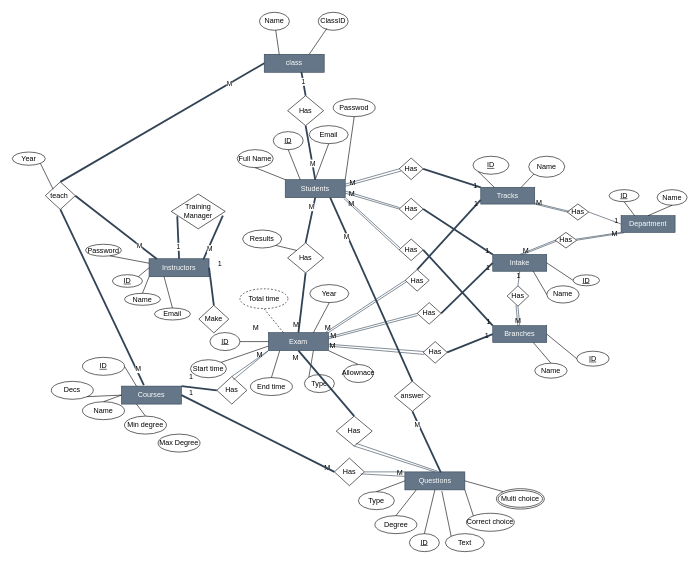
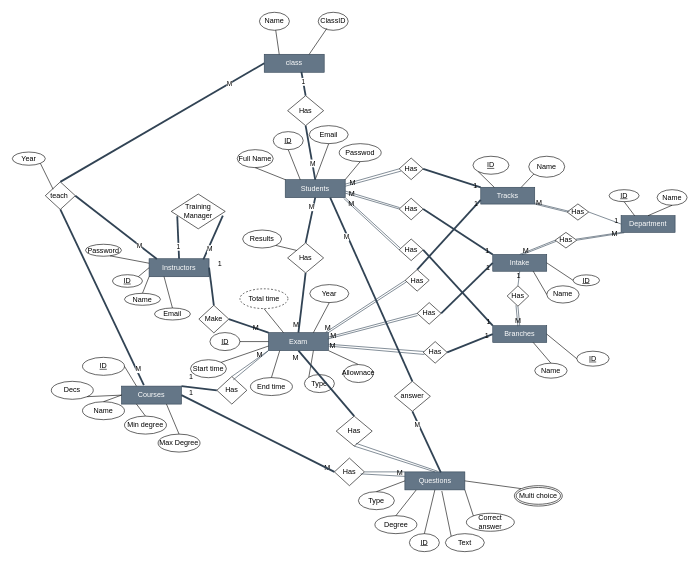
node "Passwod": moved (354, 108) -> (360, 153)
edge "Total time" -- "Exam": style dashed -> solid
edge "Make" -- "Exam": added
edge "Courses" -- "Max Degree": added
node "Multi choice": moved (521, 499) -> (539, 496)
node "Correct choice": label "Correct choice" -> "Correct answer"
